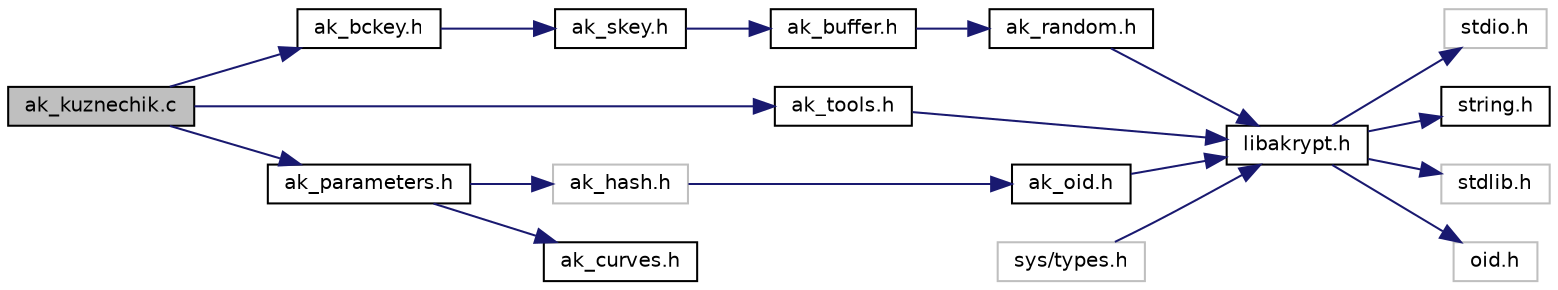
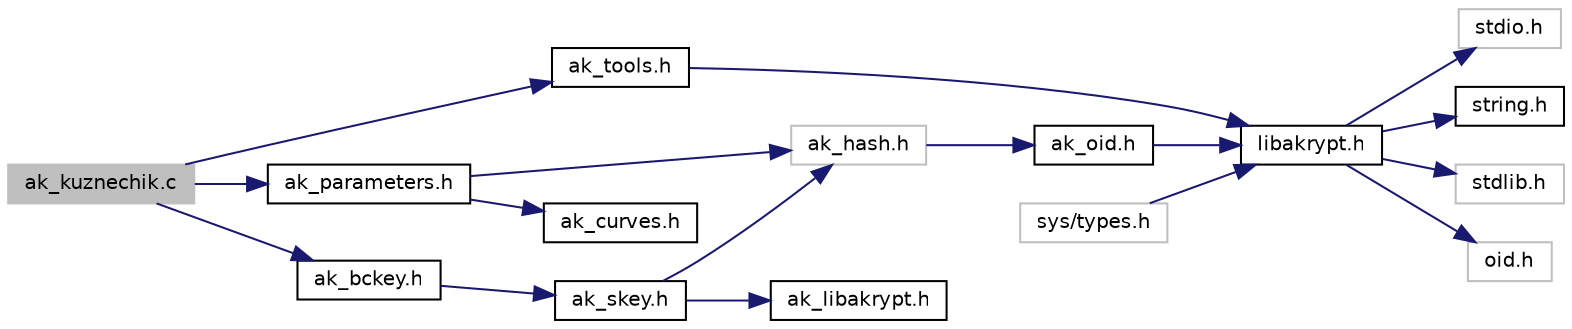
node "ak_buffer.h": label "ak_buffer.h" -> "ak_libakrypt.h"
node "ak_random.h": removed
node "ak_kuznechik.c": color black -> grey75
edge "ak_skey.h" -> "ak_hash.h": added
